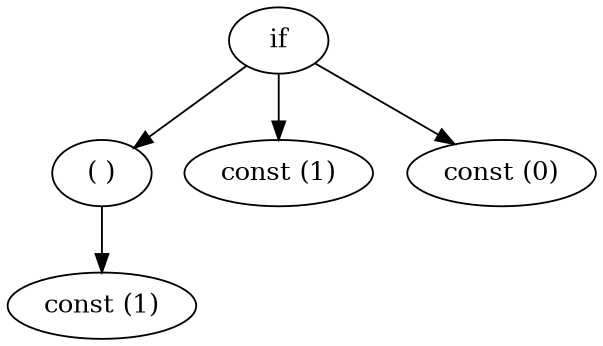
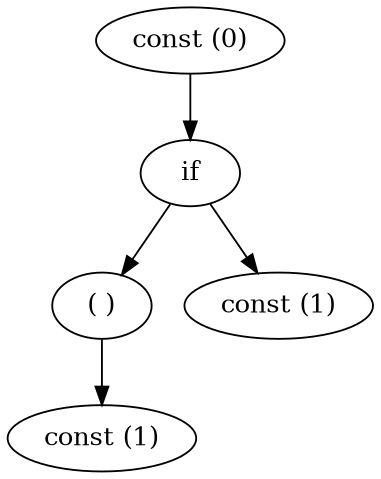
edge "if" -> "const (0)": reversed
